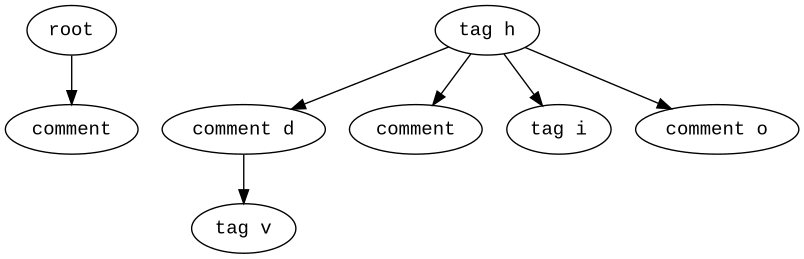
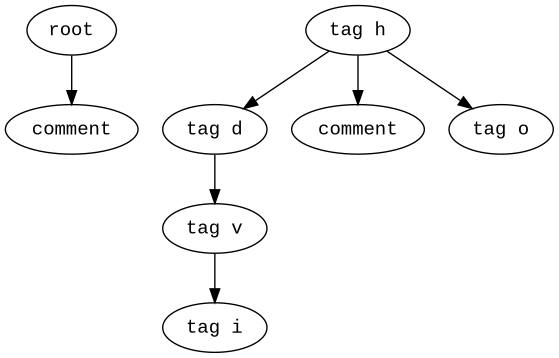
edge "tag h" -> "tag i": now "tag v" -> "tag i"
node "comment d": label "comment d" -> "tag d"
node "comment o": label "comment o" -> "tag o"
